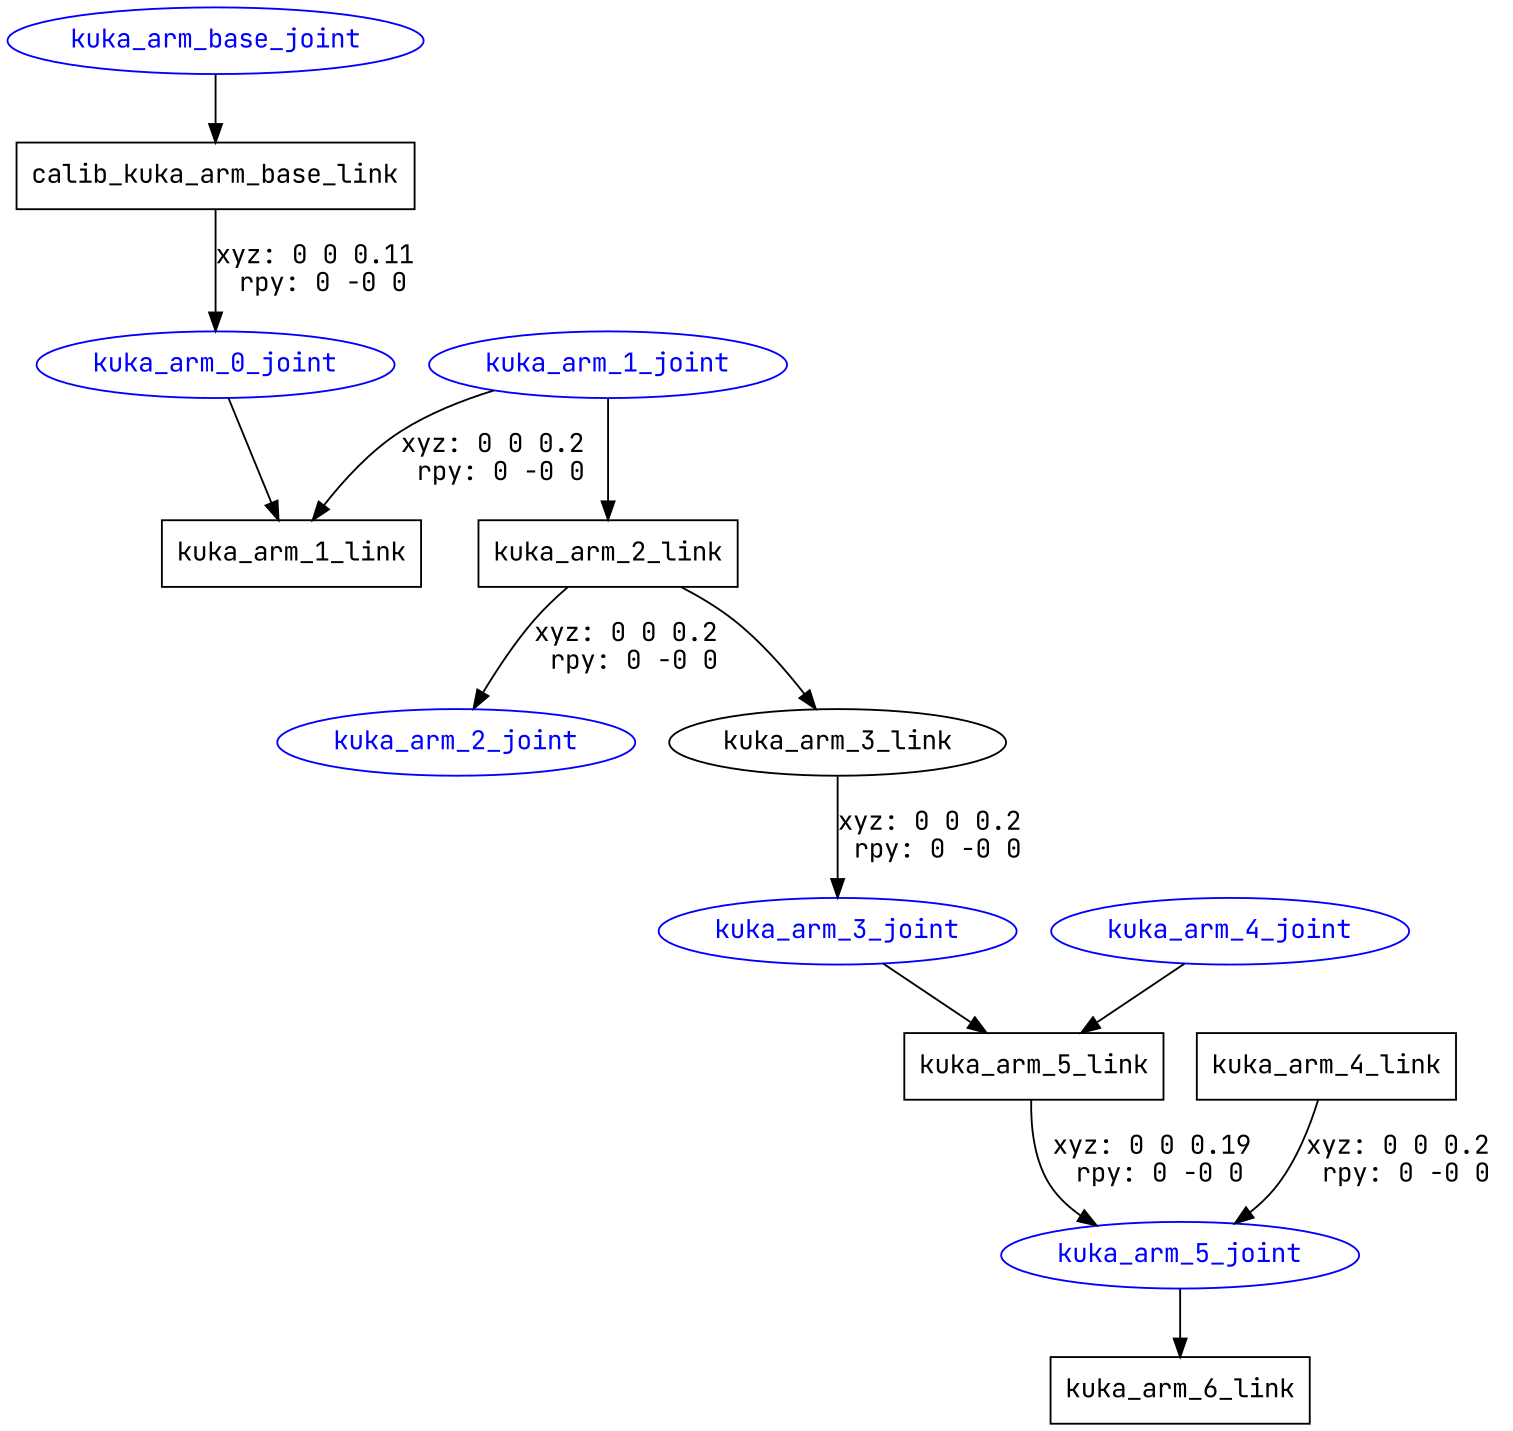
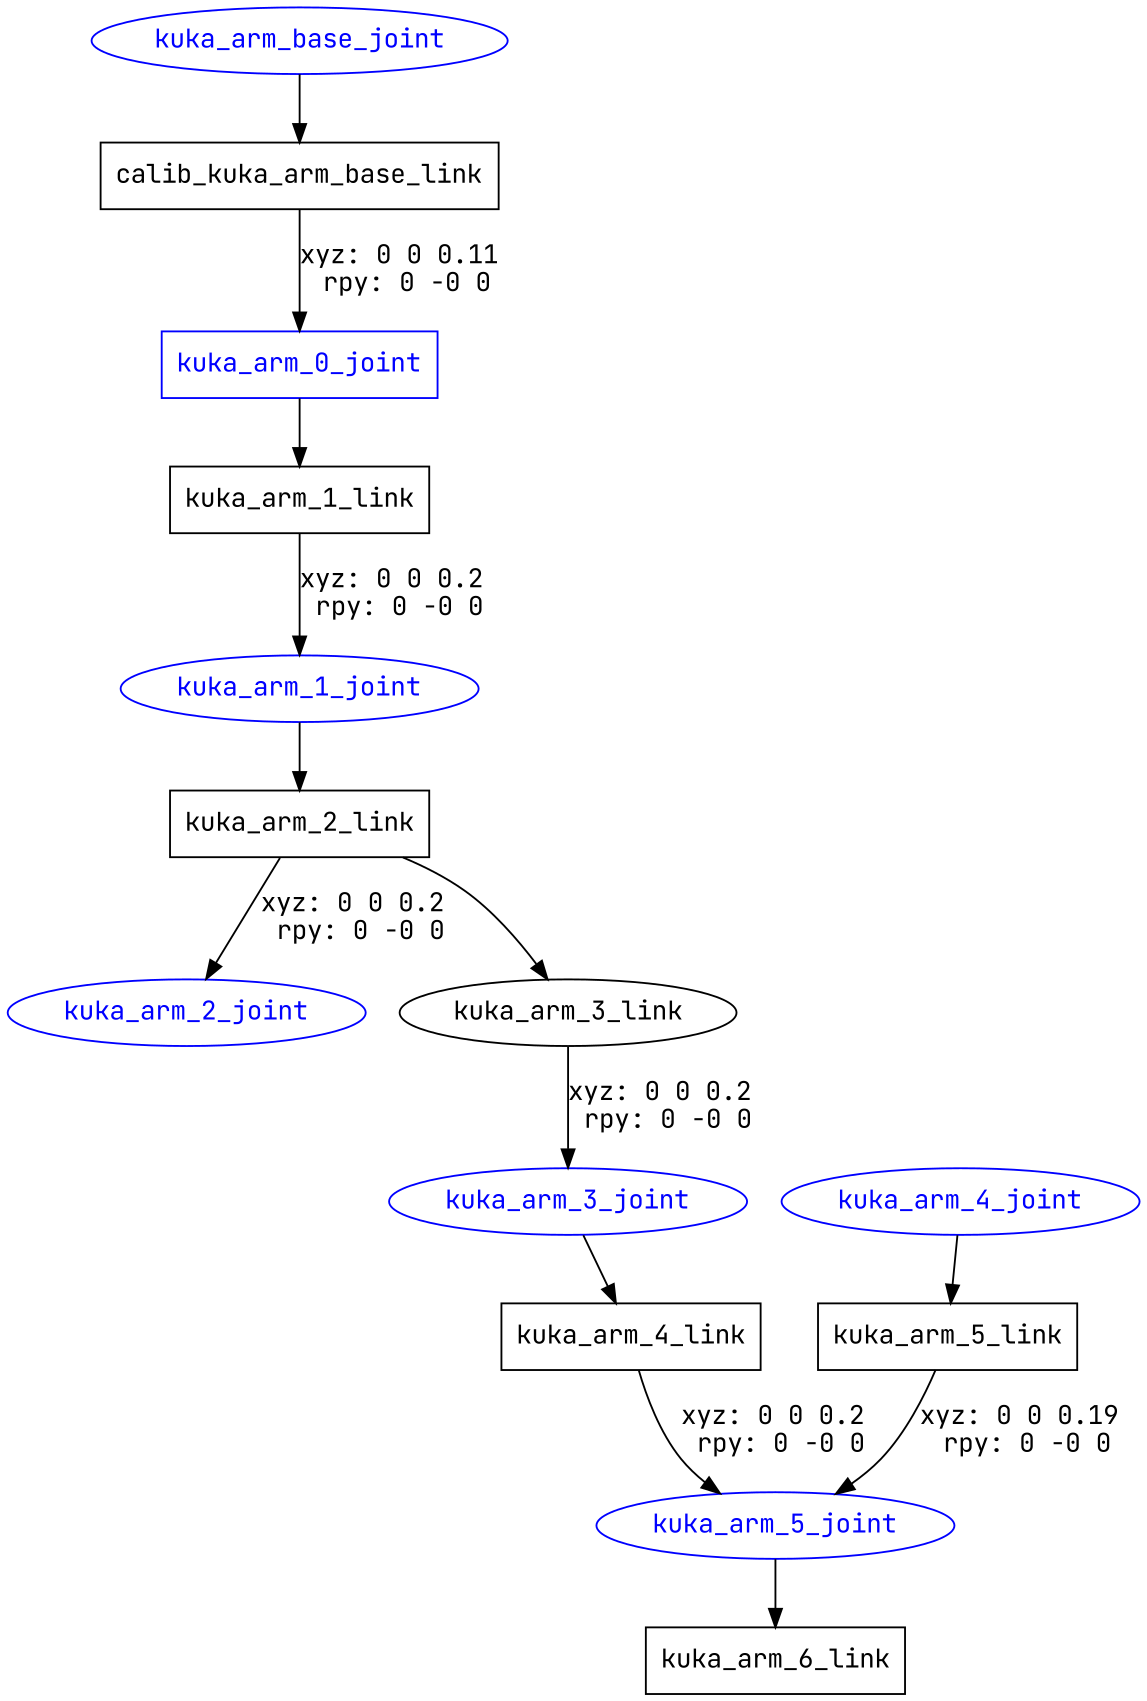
node "kuka_arm_0_joint": shape ellipse -> box
edge "kuka_arm_1_joint" -> "kuka_arm_1_link": reversed
edge "kuka_arm_3_joint" -> "kuka_arm_5_link": now "kuka_arm_3_joint" -> "kuka_arm_4_link"
